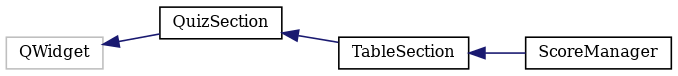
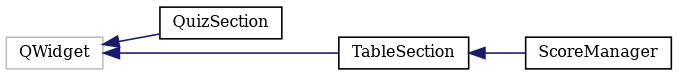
edge "TableSection" -> "QuizSection": now "TableSection" -> "QWidget"
